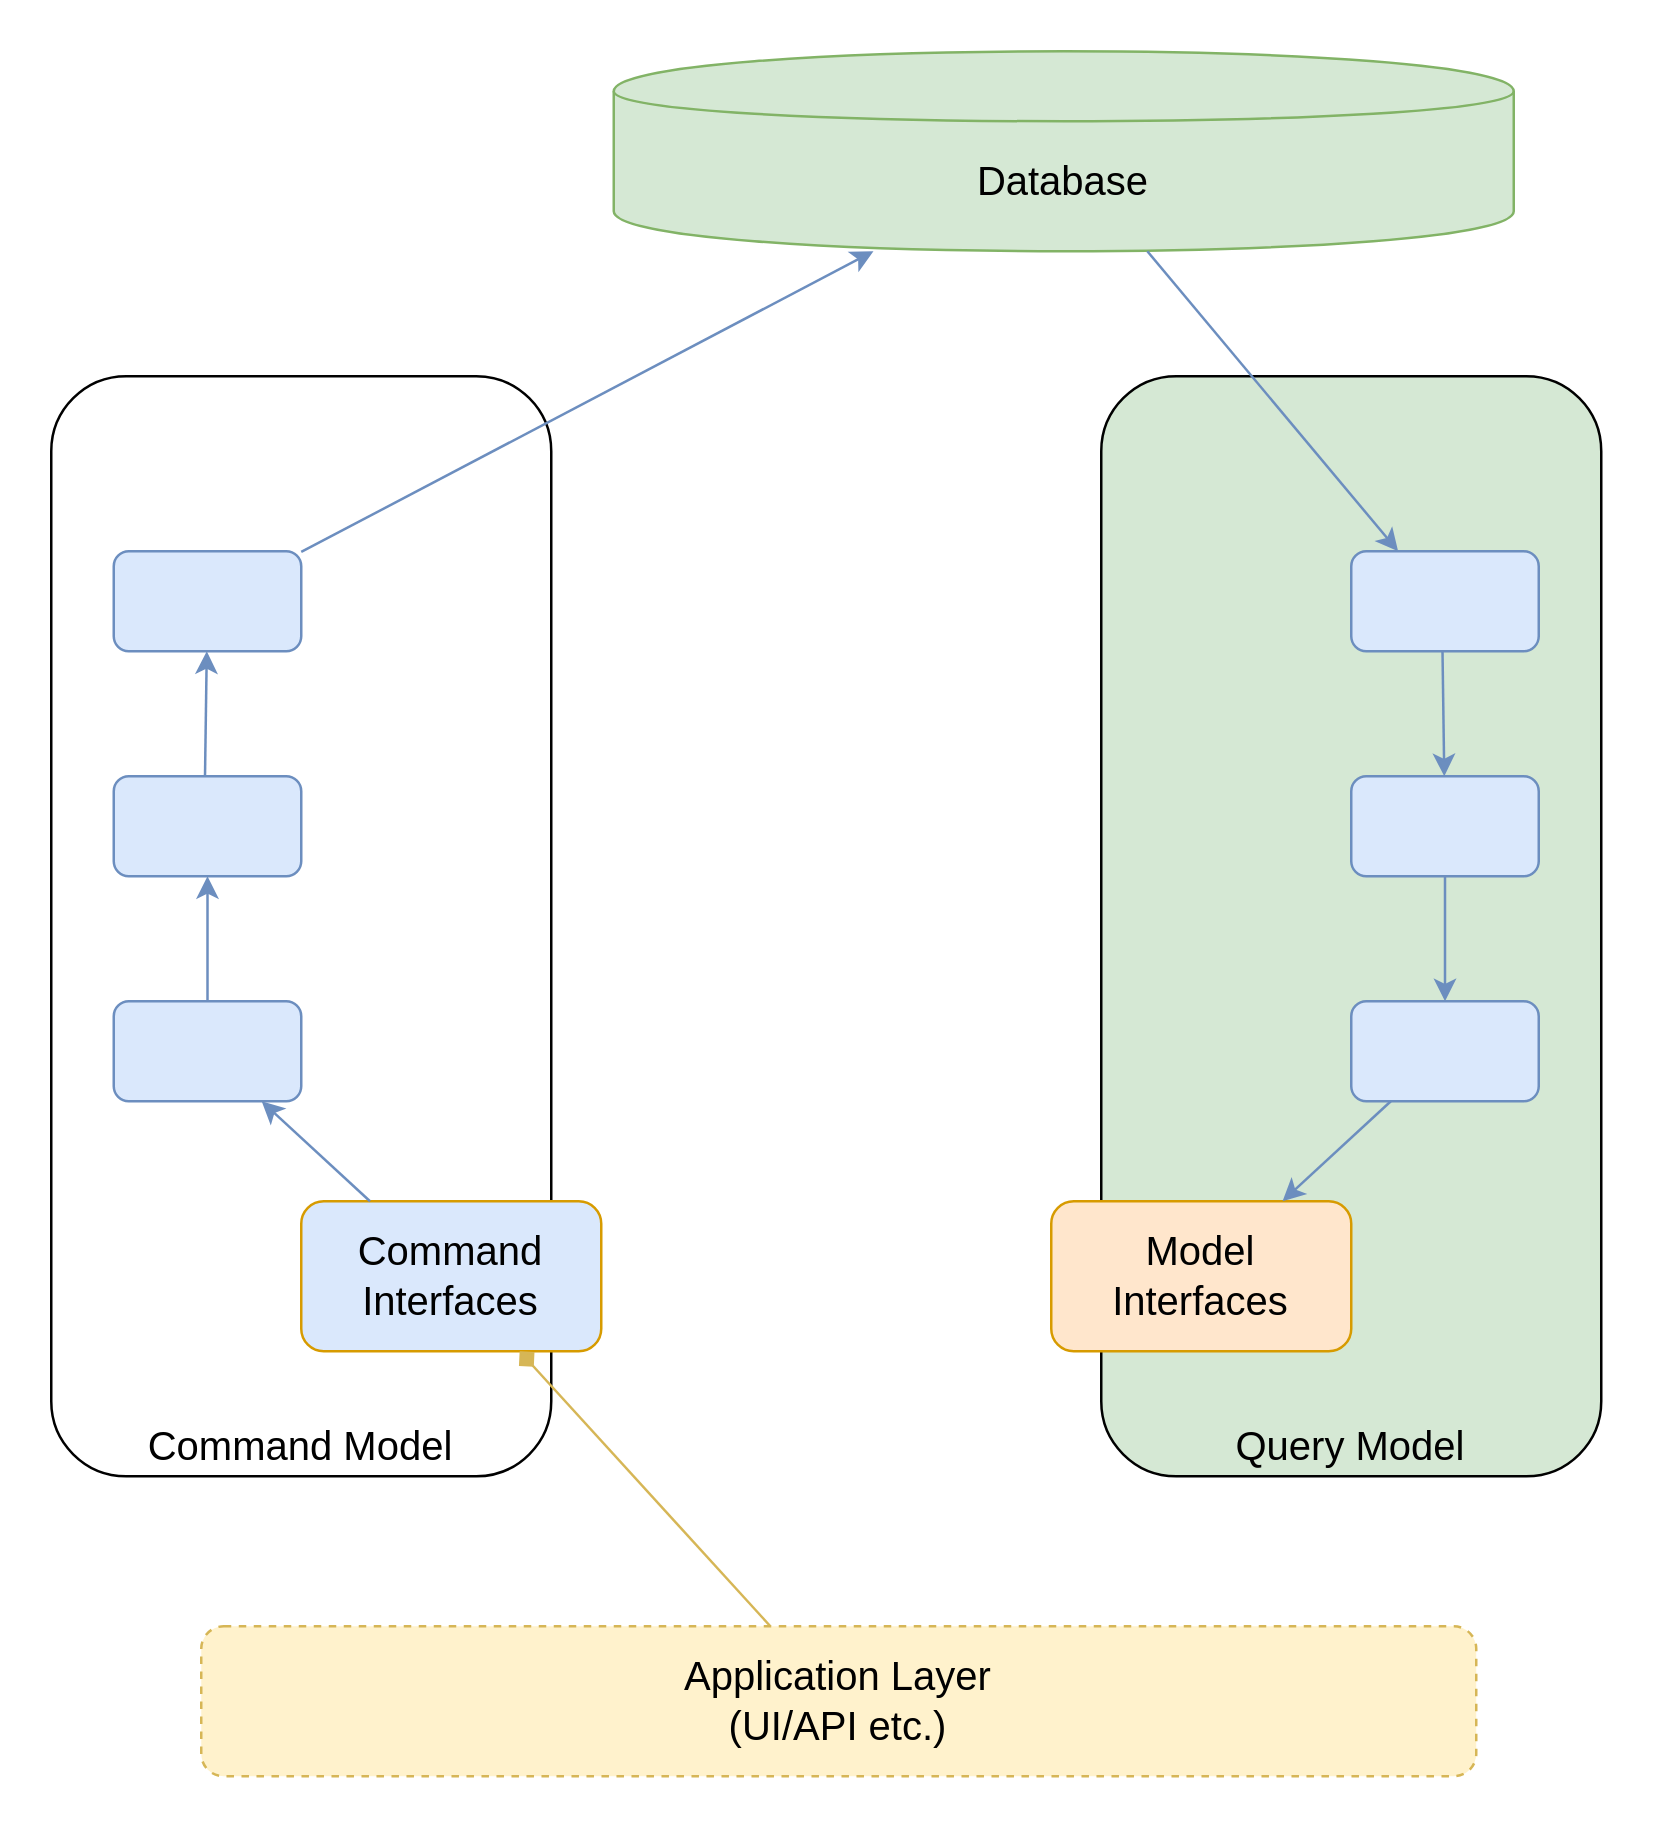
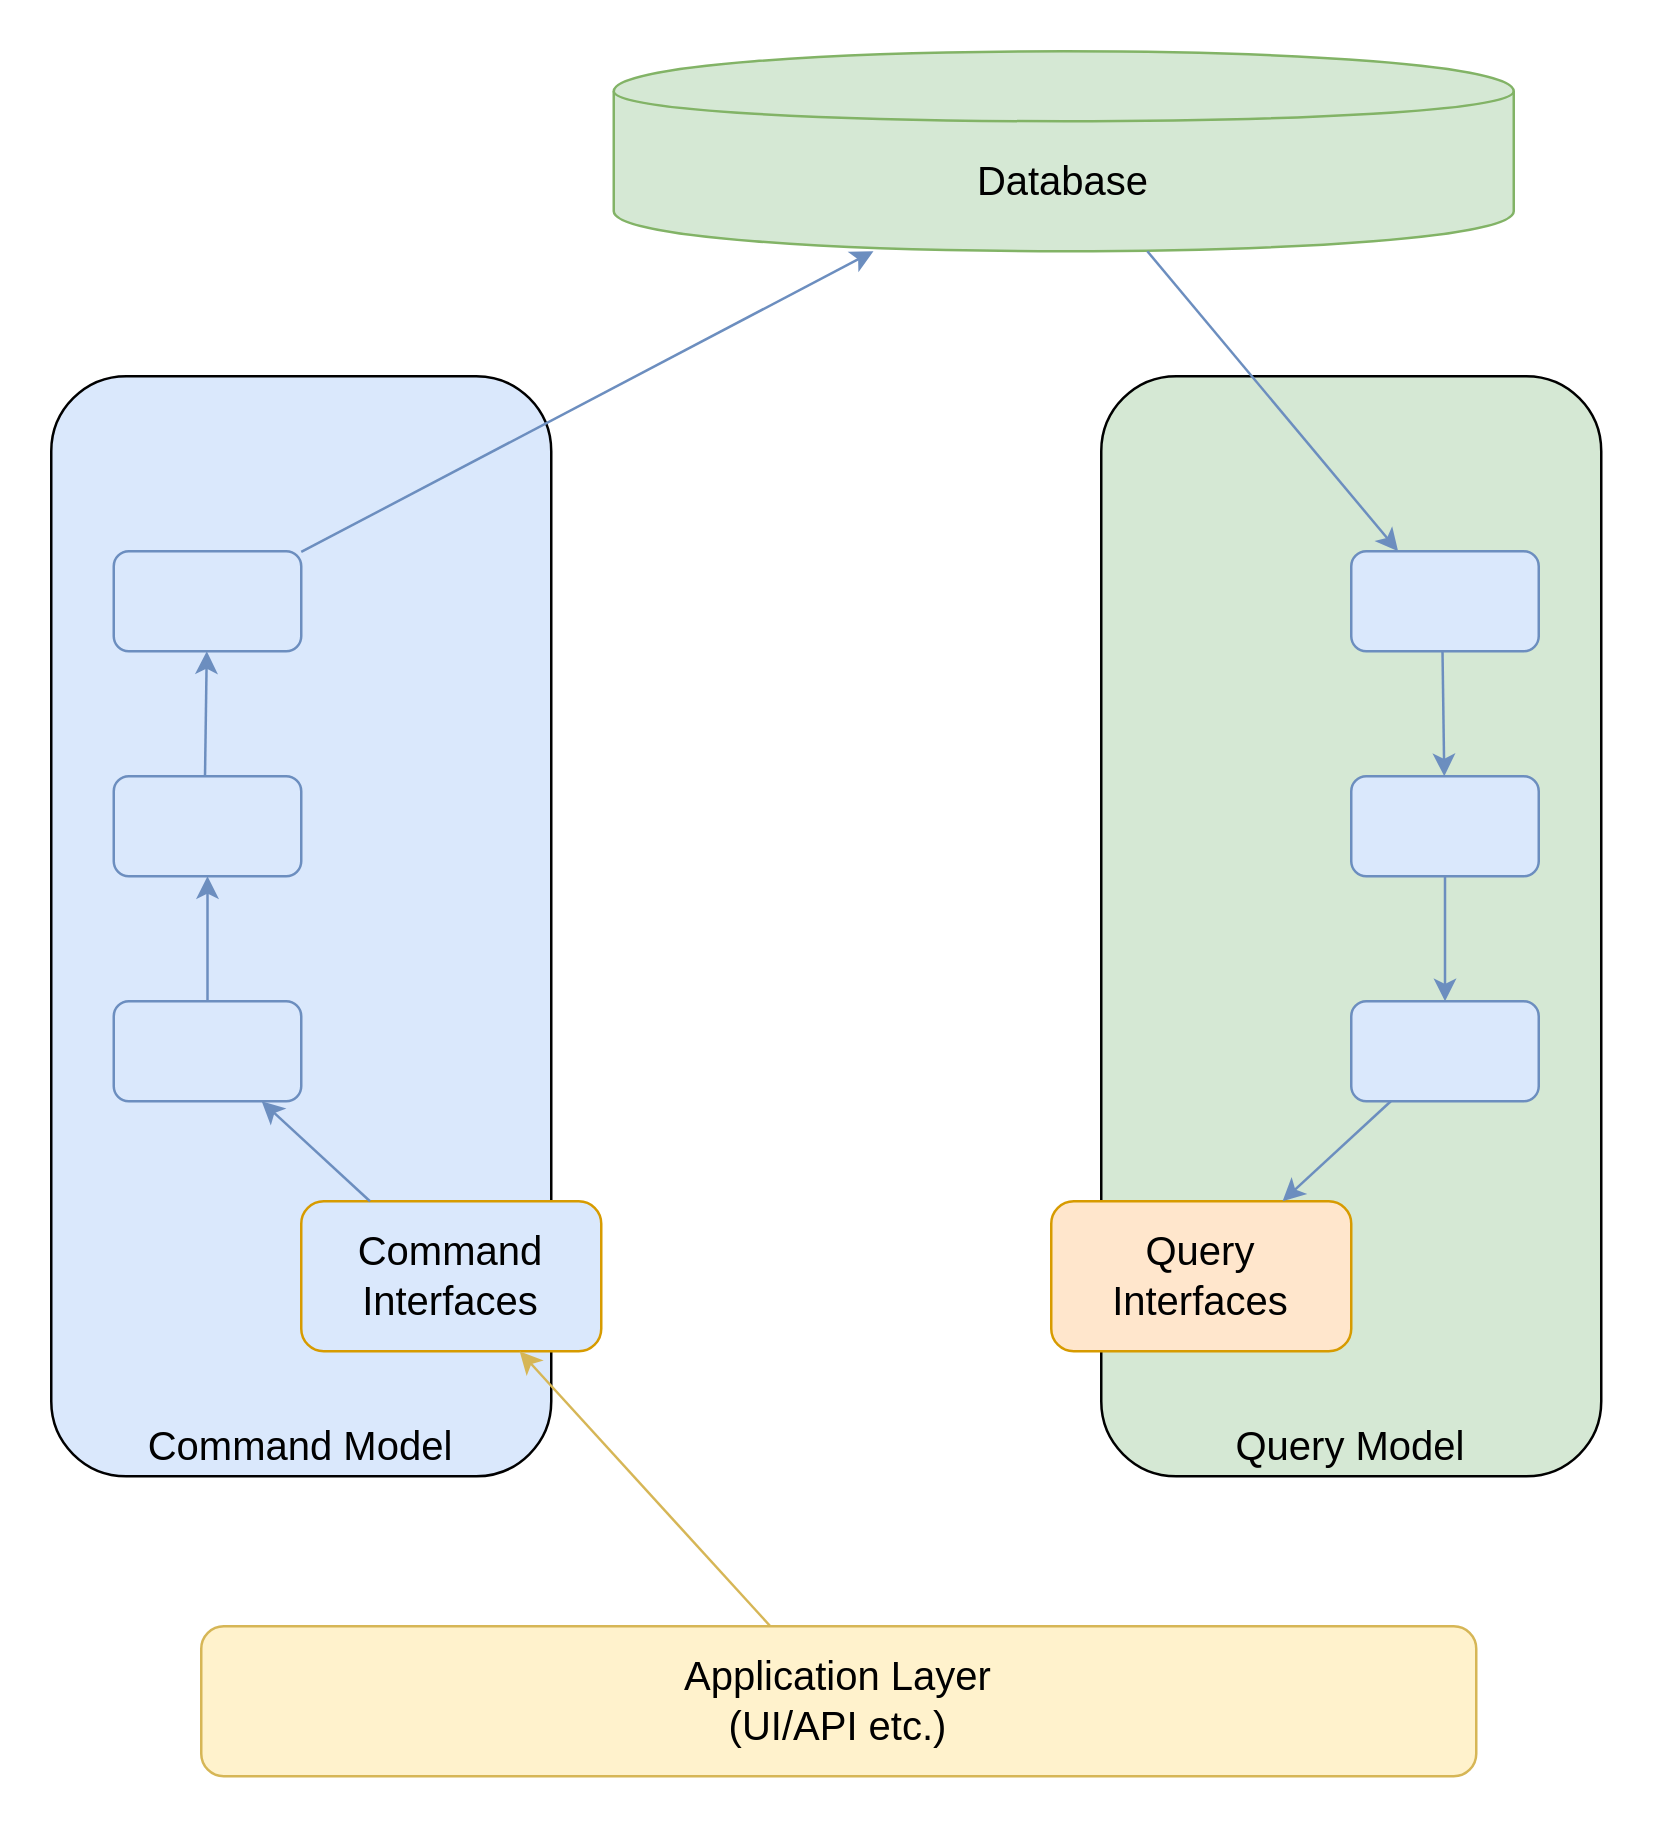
node "Command Model": fillcolor #ffffff -> #dae8fc
node "Model Interfaces": label "Model Interfaces" -> "Query Interfaces"
edge "Application Layer (UI/API etc.)" -> "Command Interfaces": arrowhead diamond -> classic
node "Application Layer (UI/API etc.)": style dashed -> solid
